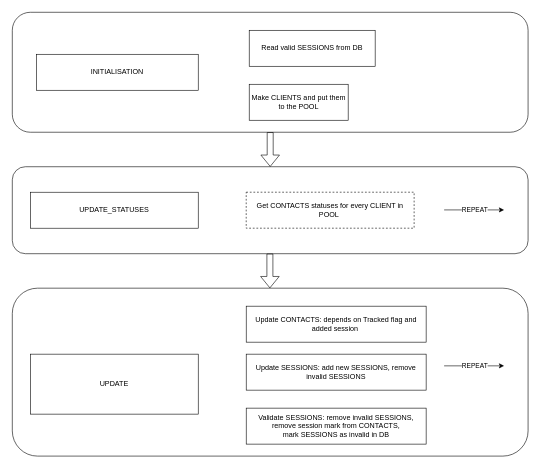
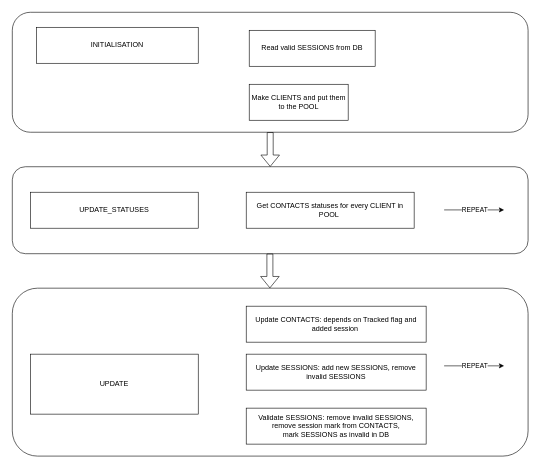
node "INITIALISATION": moved (117, 72) -> (117, 45)
node "Get CONTACTS statuses for every CLIENT in POOL": style dashed -> solid
